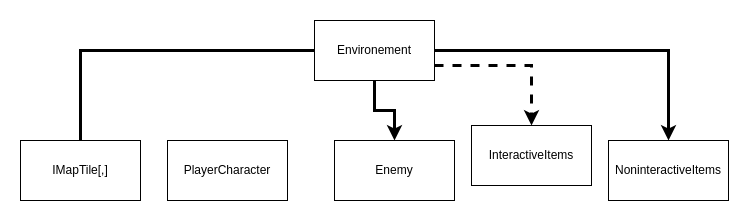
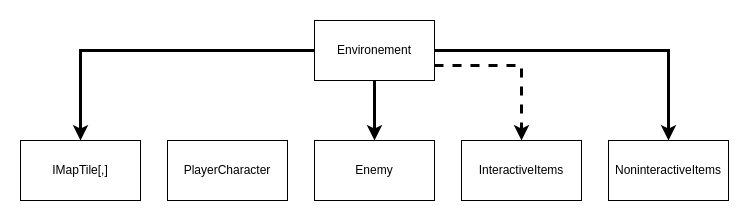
edge "Environement" -- "IMapTile[,]": arrowhead none -> classic
node "InteractiveItems": moved (532, 156) -> (522, 171)
node "Enemy": moved (395, 171) -> (375, 171)
